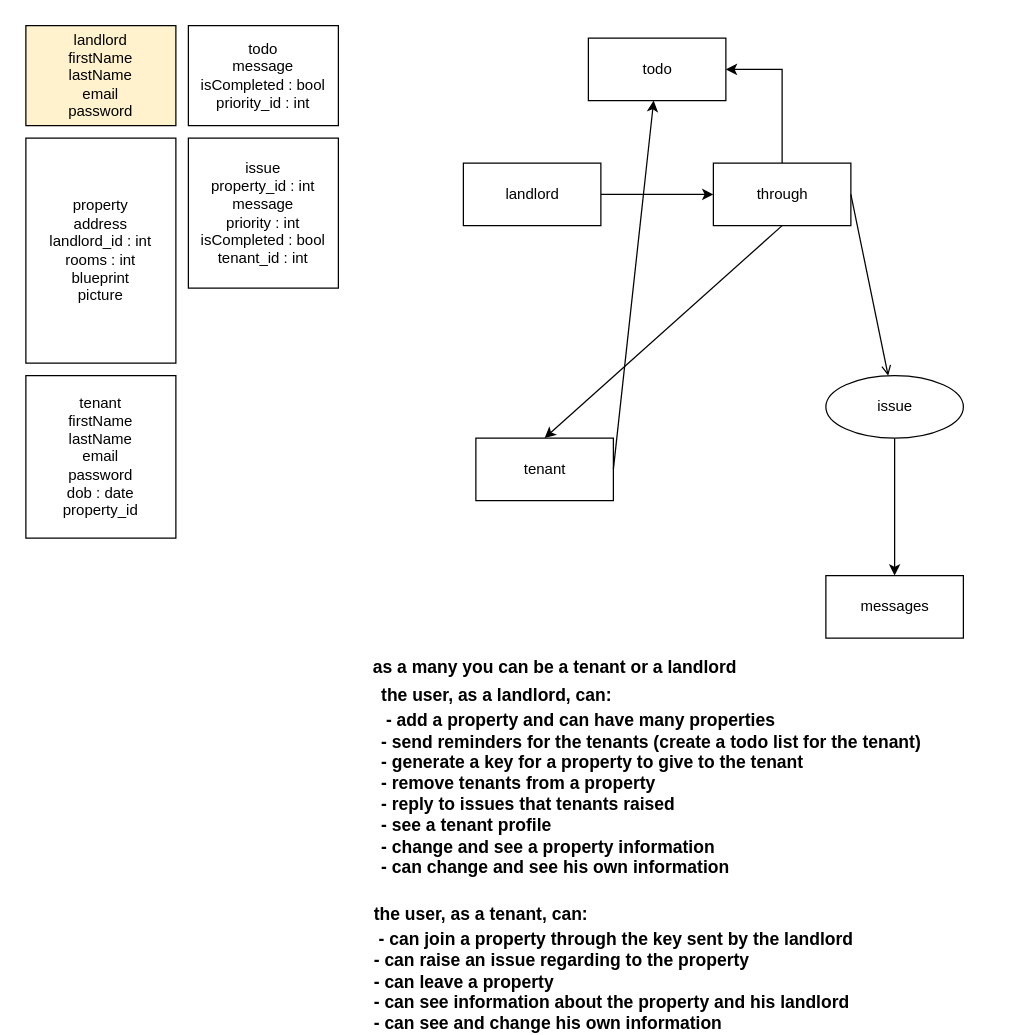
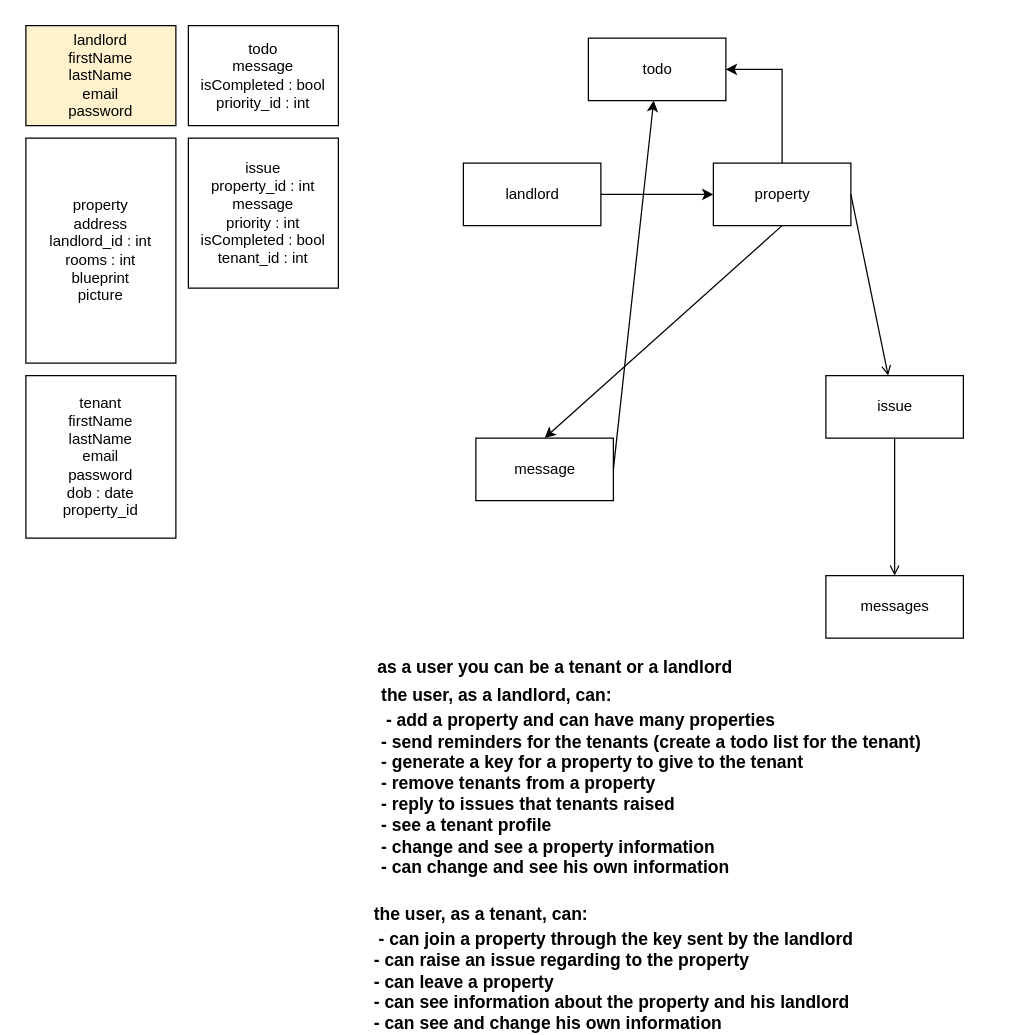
node "through": label "through" -> "property"
node "issue": shape ellipse -> rectangle
node "tenant": label "tenant" -> "message"
edge "issue" -> "messages": arrowhead classic -> open
node "as a many you can be a tenant or a landlord": label "as a many you can be a tenant or a landlord" -> "as a user you can be a tenant or a landlord"
